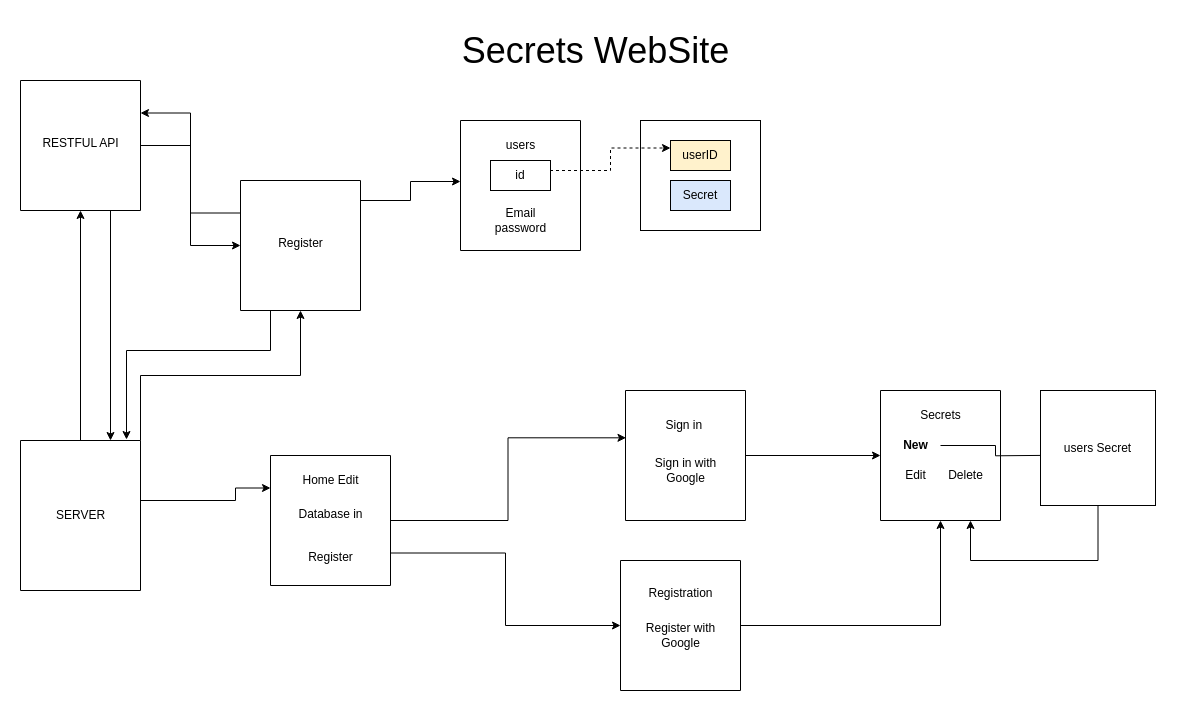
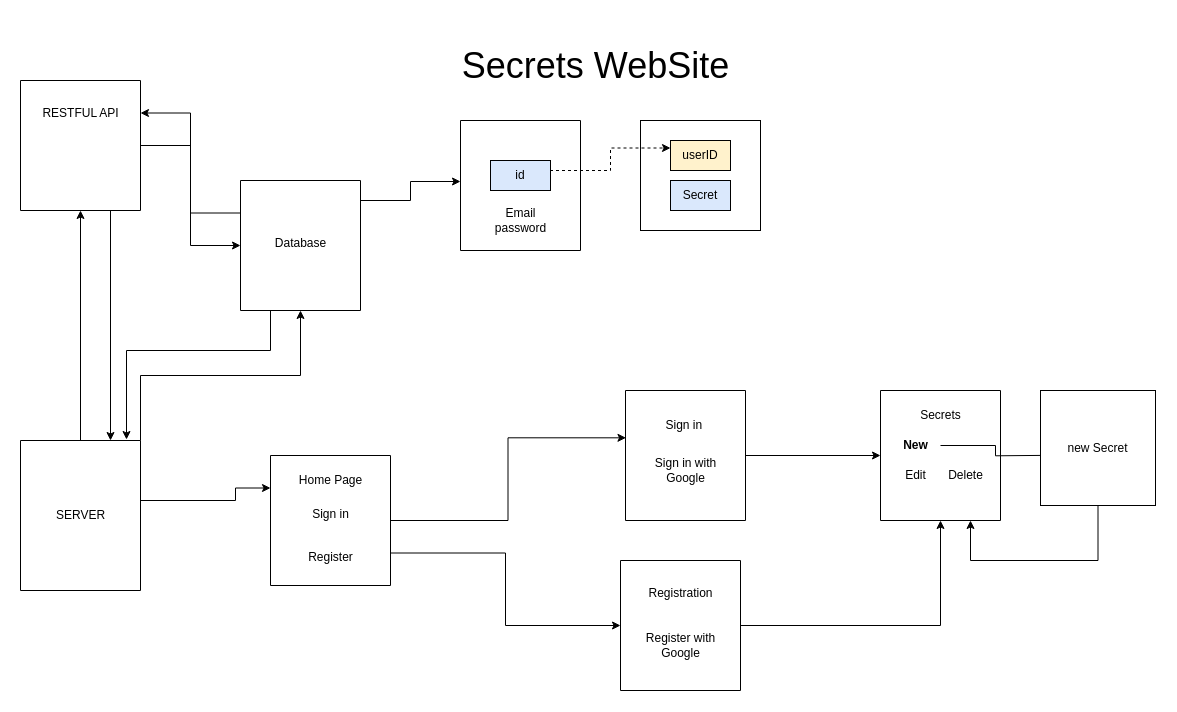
node "Secrets WebSite": moved (596, 51) -> (596, 66)
node "RESTFUL API": moved (81, 144) -> (81, 114)
node "users": removed
node "id": fillcolor #ffffff -> #dae8fc
node "Register": label "Register" -> "Database"
node "users Secret": label "users Secret" -> "new Secret"
node "Home Edit": label "Home Edit" -> "Home Page"
node "Database in Register": label "Database in Register" -> "Sign in Register"
node "Register with Google": moved (681, 636) -> (681, 646)
